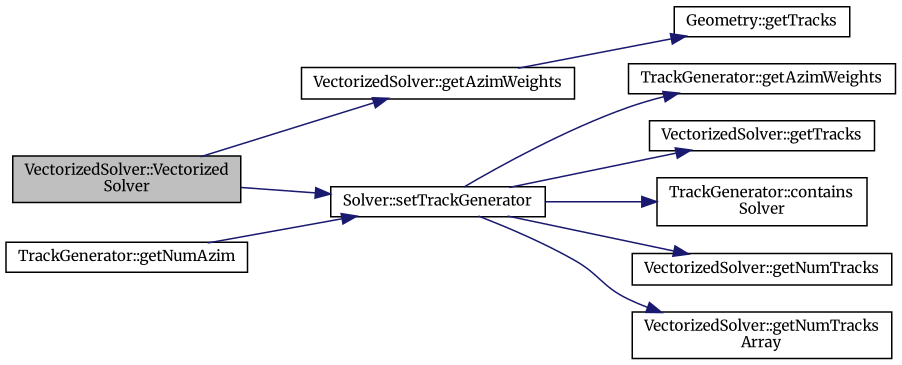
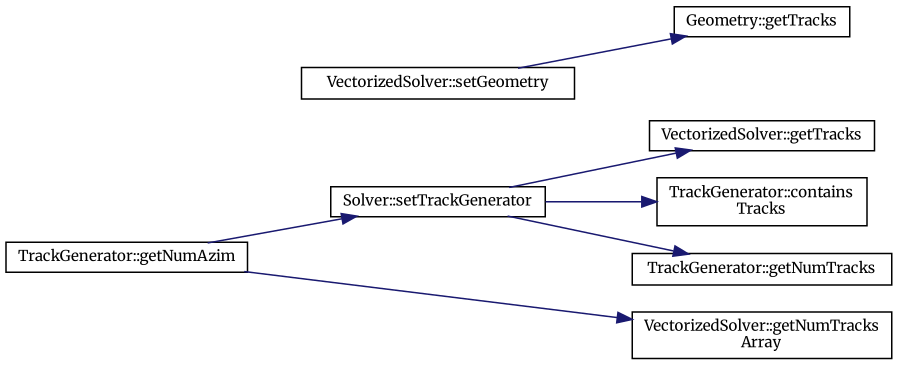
node "TrackGenerator::getAzimWeights": removed
node "VectorizedSolver::getAzimWeights": label "VectorizedSolver::getAzimWeights" -> "VectorizedSolver::setGeometry"
node "VectorizedSolver::Vectorized Solver": removed
node "TrackGenerator::contains Solver": label "TrackGenerator::contains Solver" -> "TrackGenerator::contains Tracks"
edge "Solver::setTrackGenerator" -> "VectorizedSolver::getNumTracks Array": now "TrackGenerator::getNumAzim" -> "VectorizedSolver::getNumTracks Array"
node "VectorizedSolver::getNumTracks": label "VectorizedSolver::getNumTracks" -> "TrackGenerator::getNumTracks"
